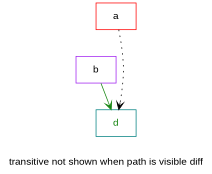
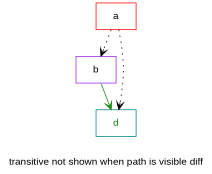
edge "a" -> "b": added
